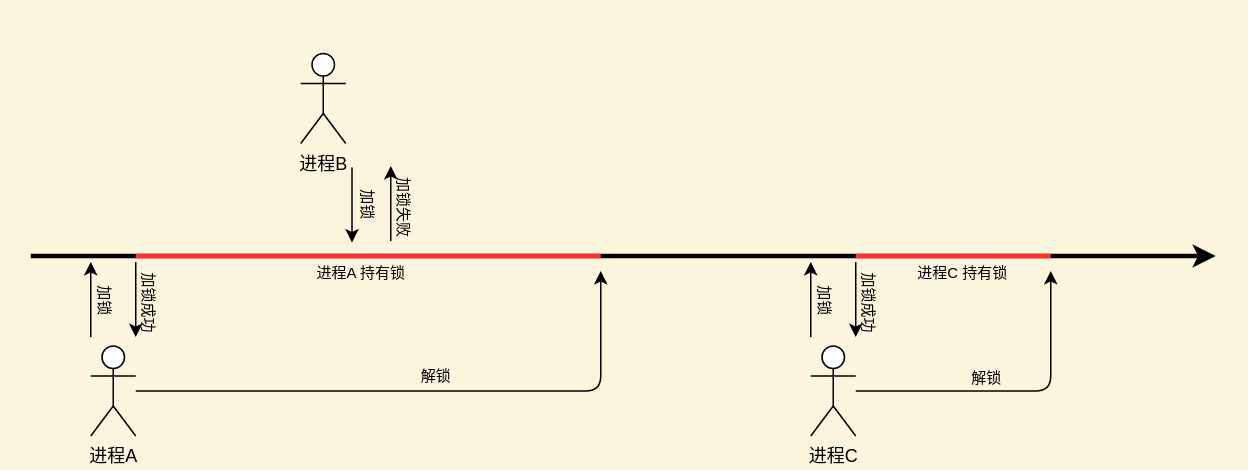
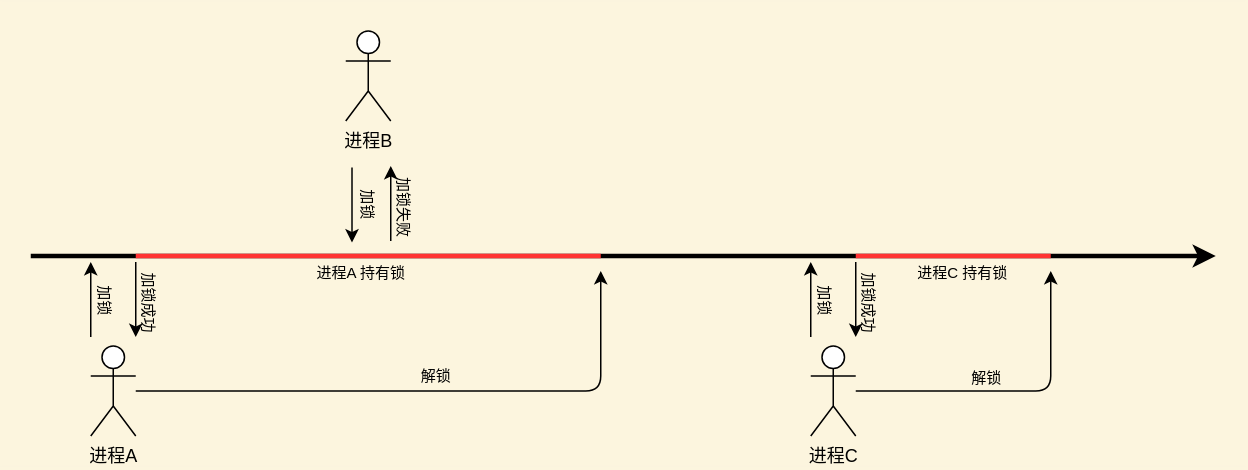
node "进程B": moved (323, 98) -> (368, 76)
